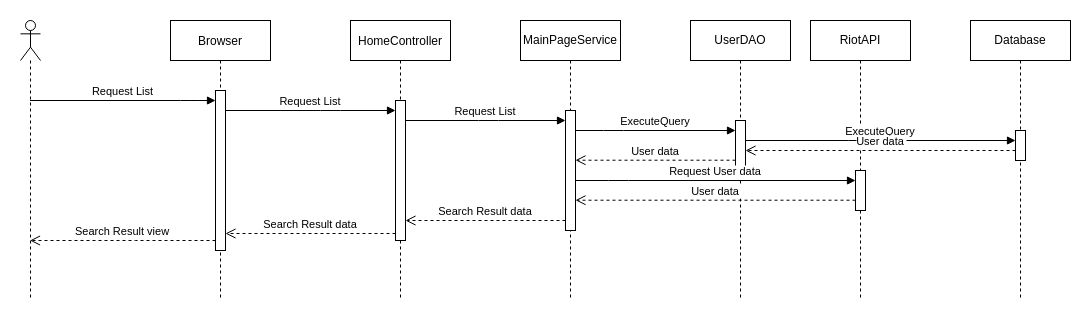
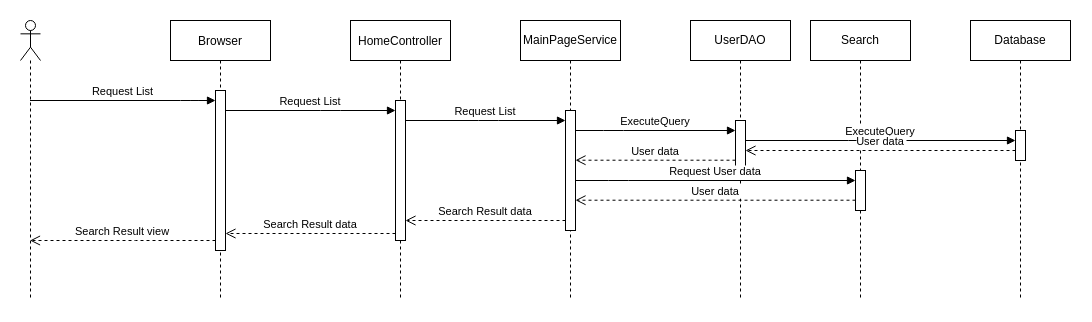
node "RiotAPI": label "RiotAPI" -> "Search"
